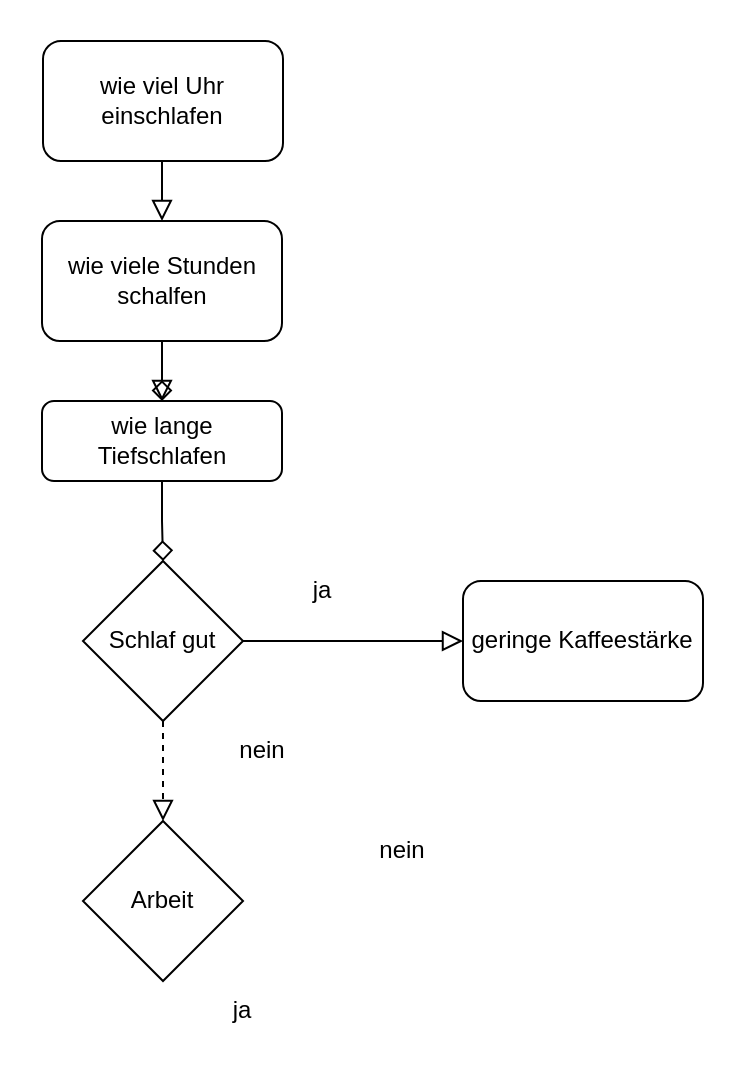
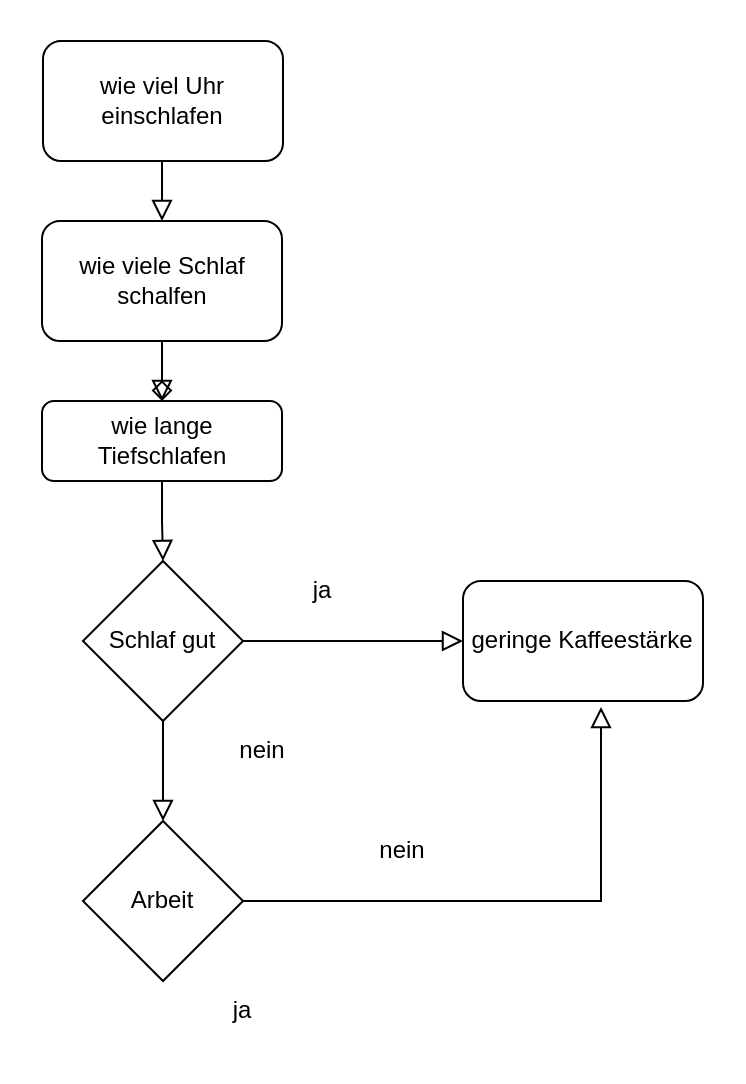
node "wie viele Stunden schalfen": label "wie viele Stunden schalfen" -> "wie viele Schlaf schalfen"
edge "wie lange Tiefschlafen" -> "Schlaf gut": arrowhead diamond -> block
edge "Schlaf gut" -> "Arbeit": style dashed -> solid
edge "Arbeit" -> "geringe Kaffeestärke": added
